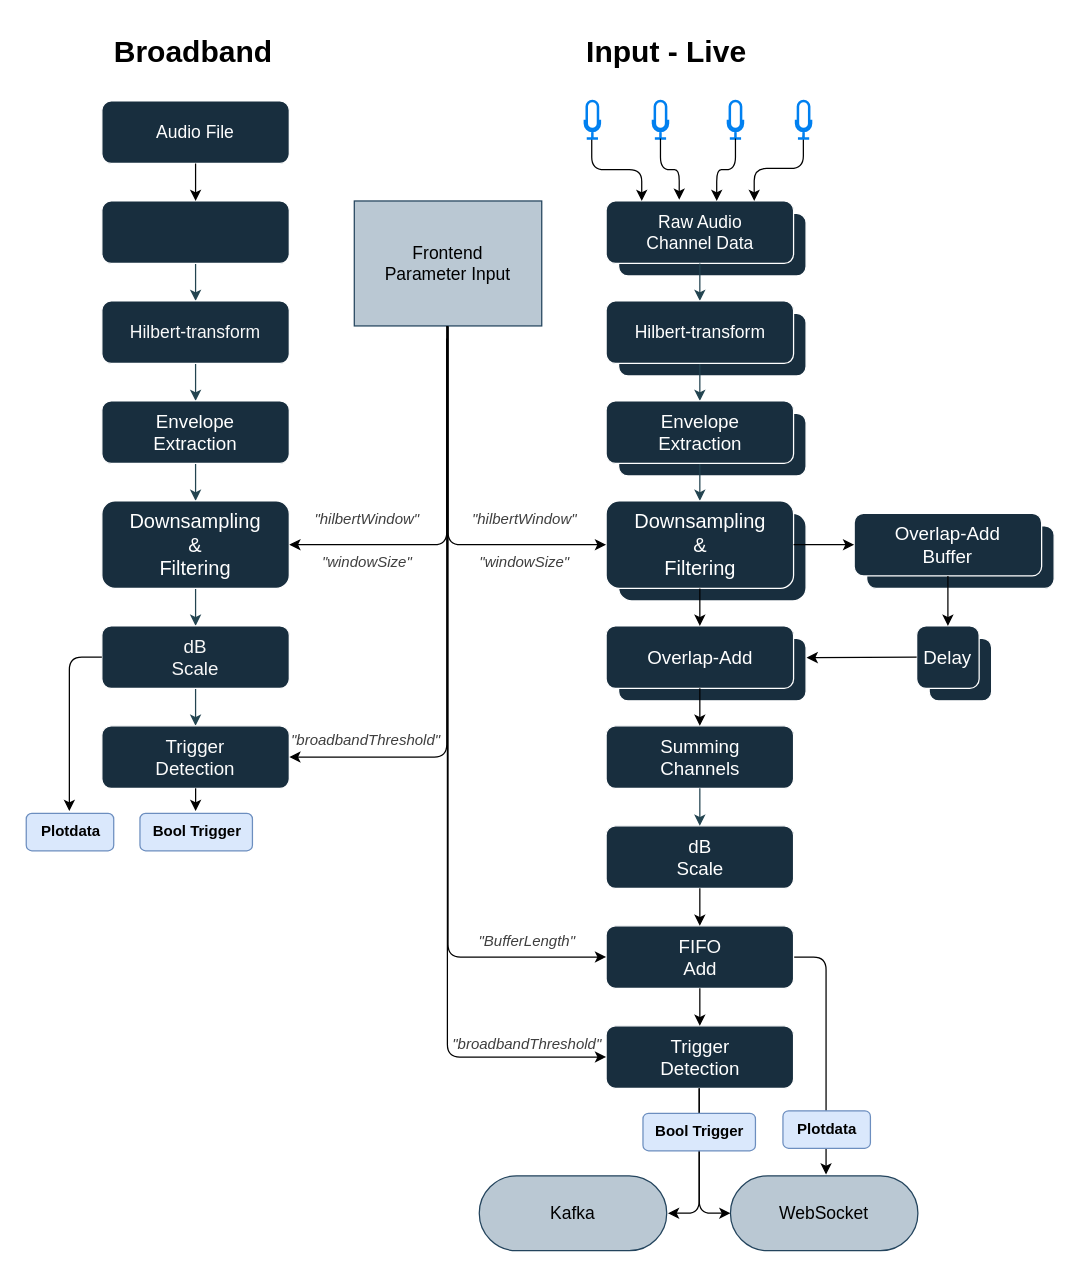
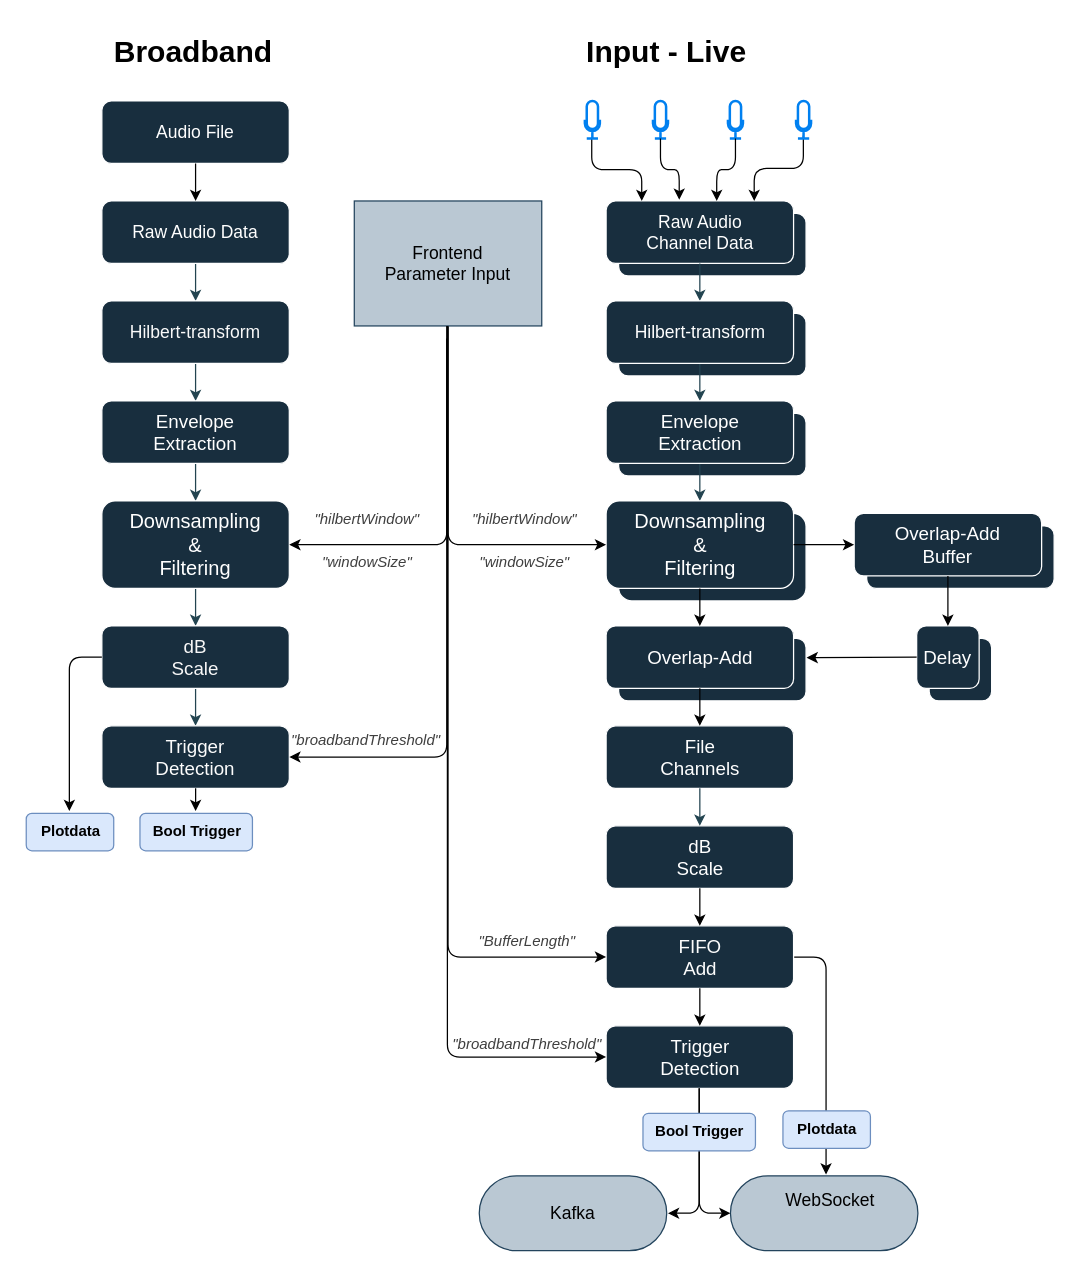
node "Raw Audio Data": added
node "Summing Channels": label "Summing Channels" -> "File Channels"
node "WebSocket": moved (824, 1213) -> (831, 1201)
